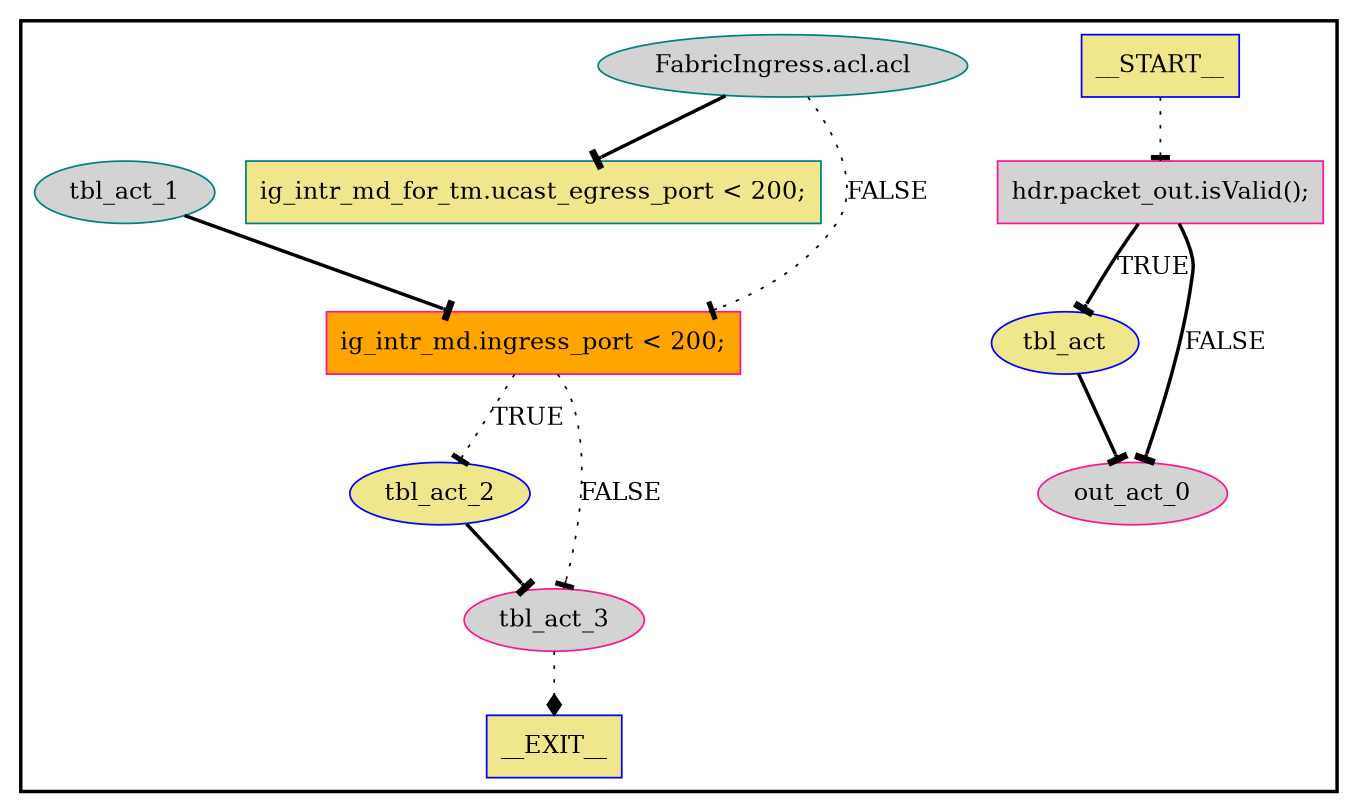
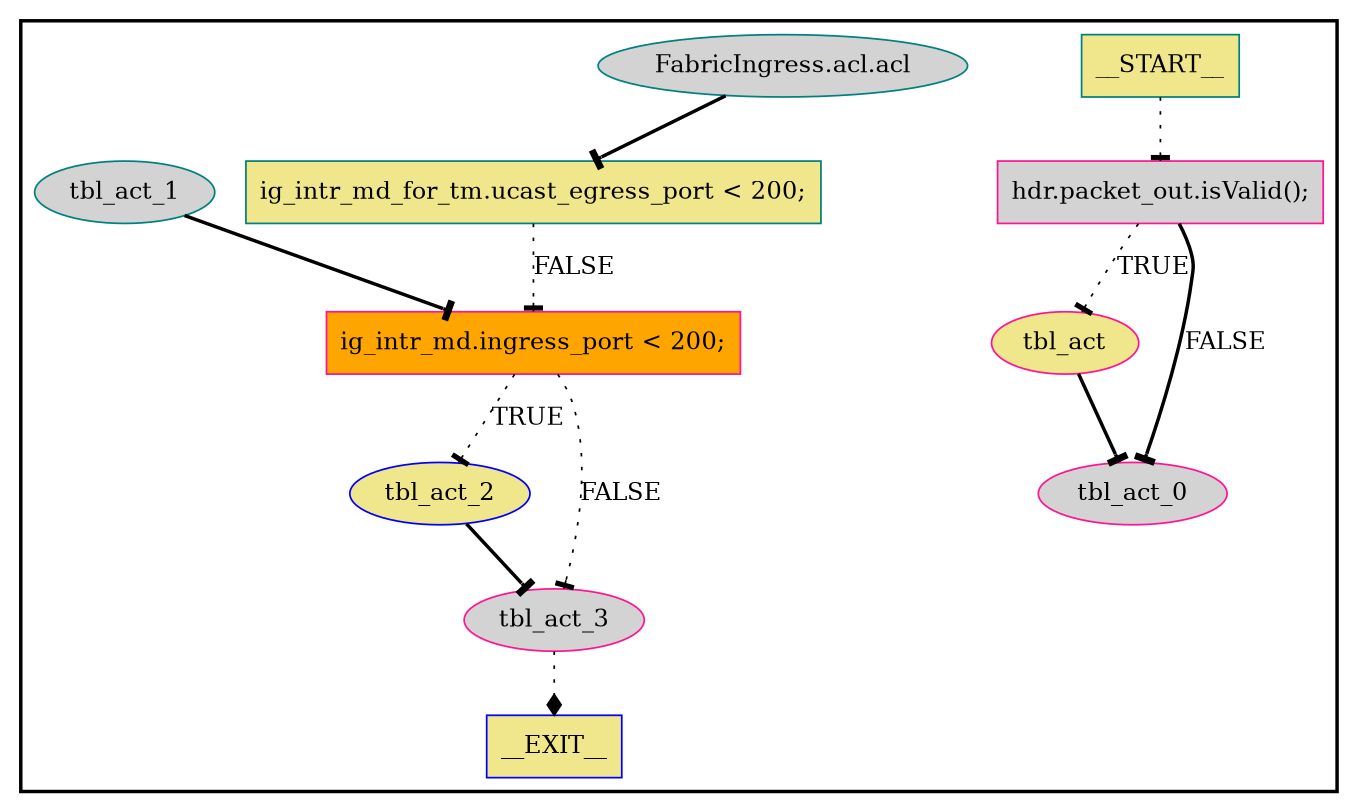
node "__START__": color blue -> teal
edge "FabricIngress.acl.acl" -> "ig_intr_md.ingress_port < 200;": now "ig_intr_md_for_tm.ucast_egress_port < 200;" -> "ig_intr_md.ingress_port < 200;"
edge "hdr.packet_out.isValid();" -> "tbl_act": style bold -> dotted
node "tbl_act": color blue -> deeppink
node "out_act_0": label "out_act_0" -> "tbl_act_0"
